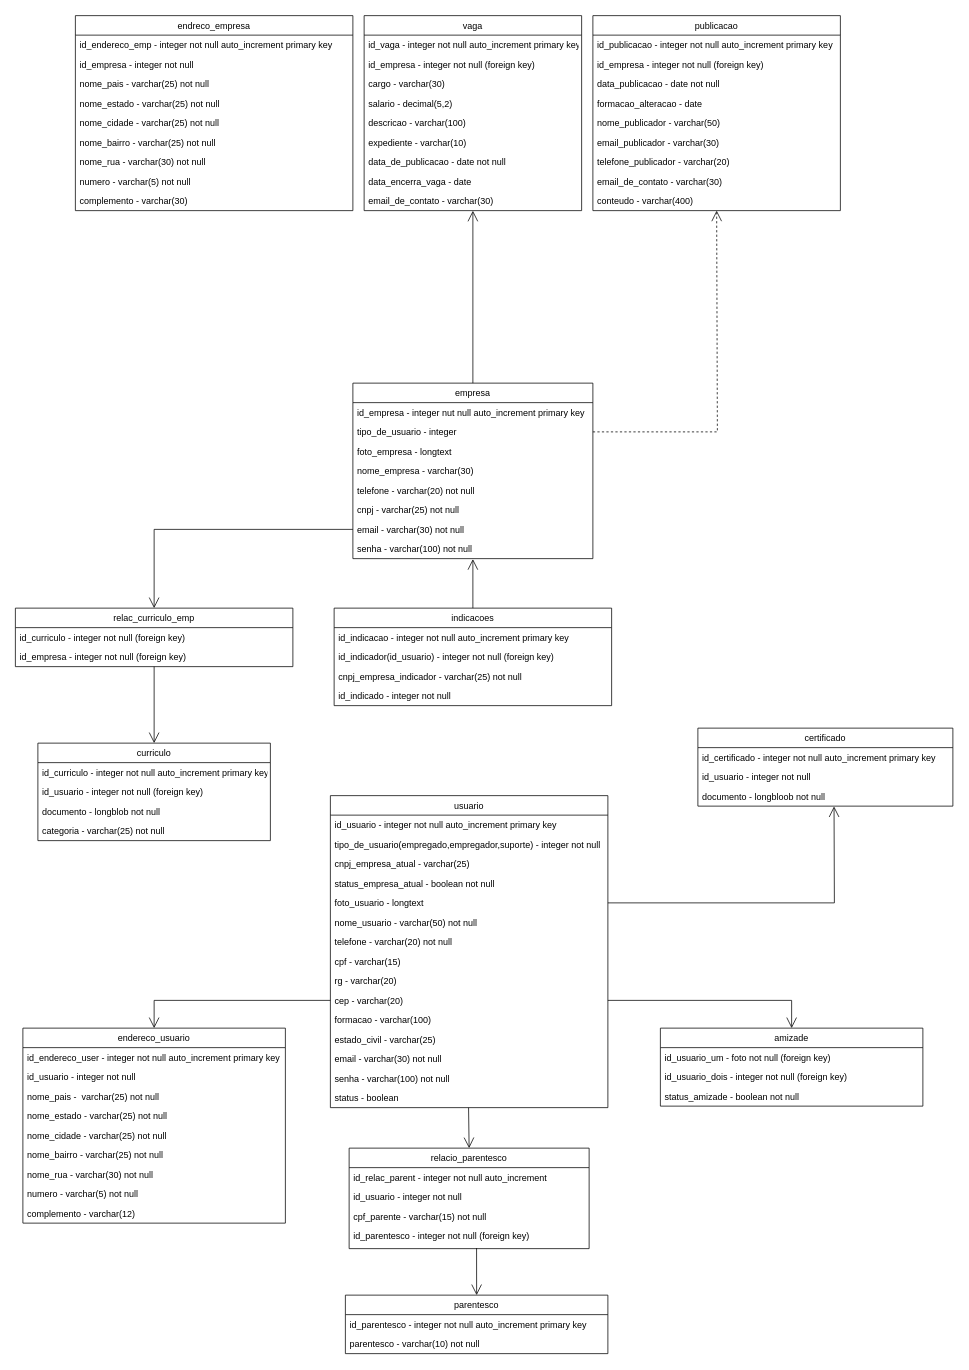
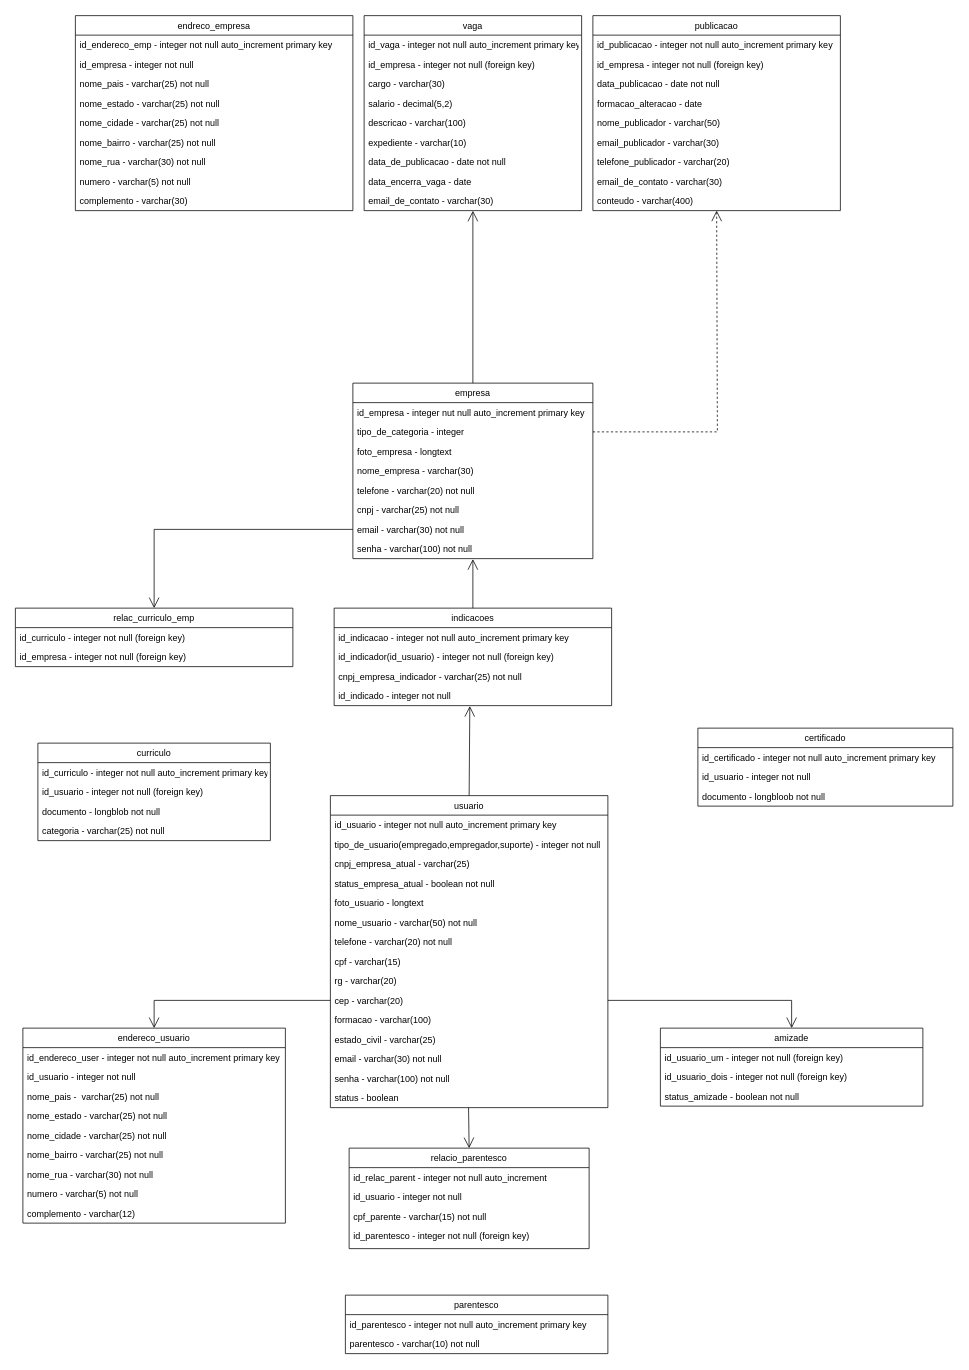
node "tipo_de_usuario - integer": label "tipo_de_usuario - integer" -> "tipo_de_categoria - integer"
edge "relac_curriculo_emp" -> "curriculo": removed
edge "usuario" -> "id_indicado - integer not null": added
edge "foto_usuario - longtext" -> "documento - longbloob not null": removed
node "id_usuario_um - foto not null (foreign key)": label "id_usuario_um - foto not null (foreign key)" -> "id_usuario_um - integer not null (foreign key)"
edge "id_parentesco - integer not null (foreign key)" -> "parentesco": removed
